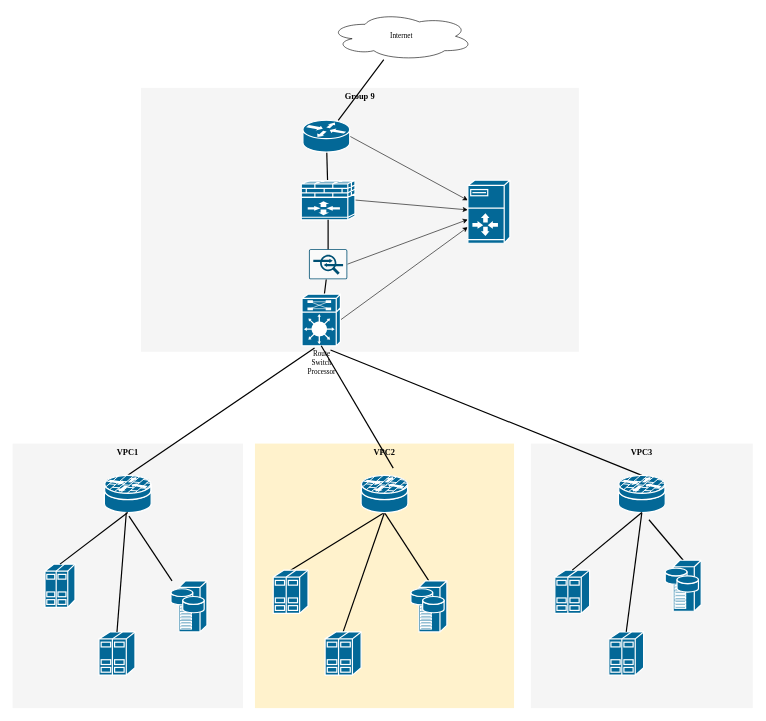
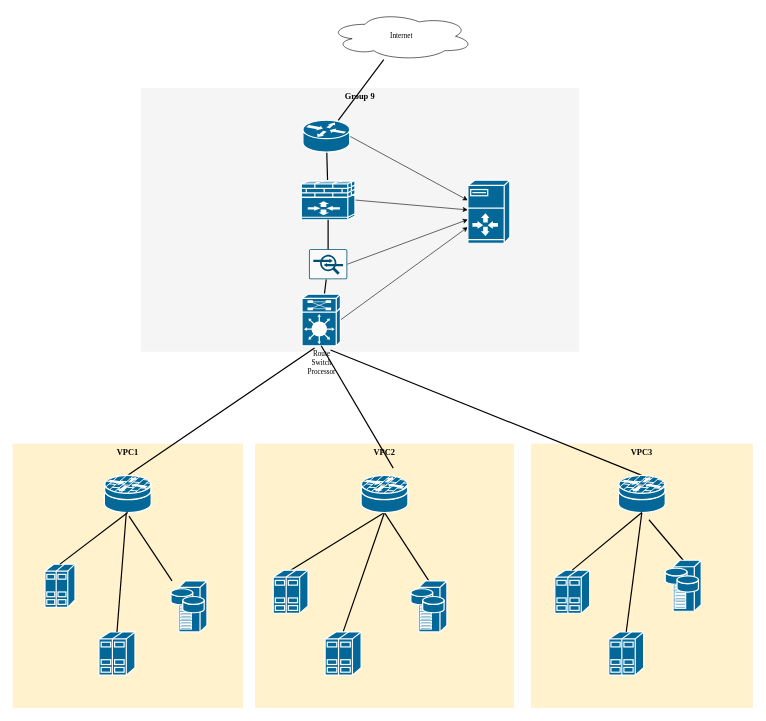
node "VPC1": fillcolor #f5f5f5 -> #fff2cc
node "VPC3": fillcolor #f5f5f5 -> #fff2cc
